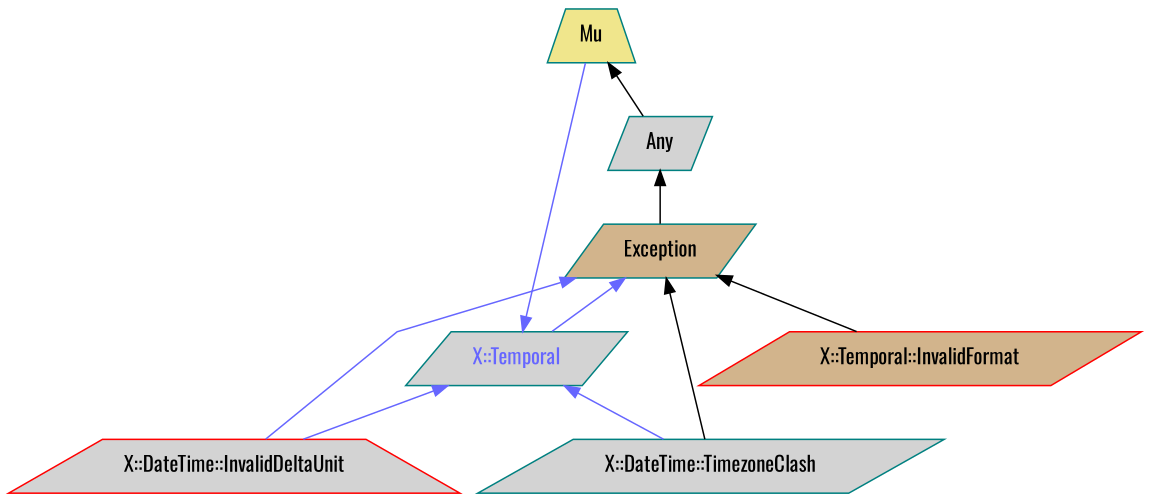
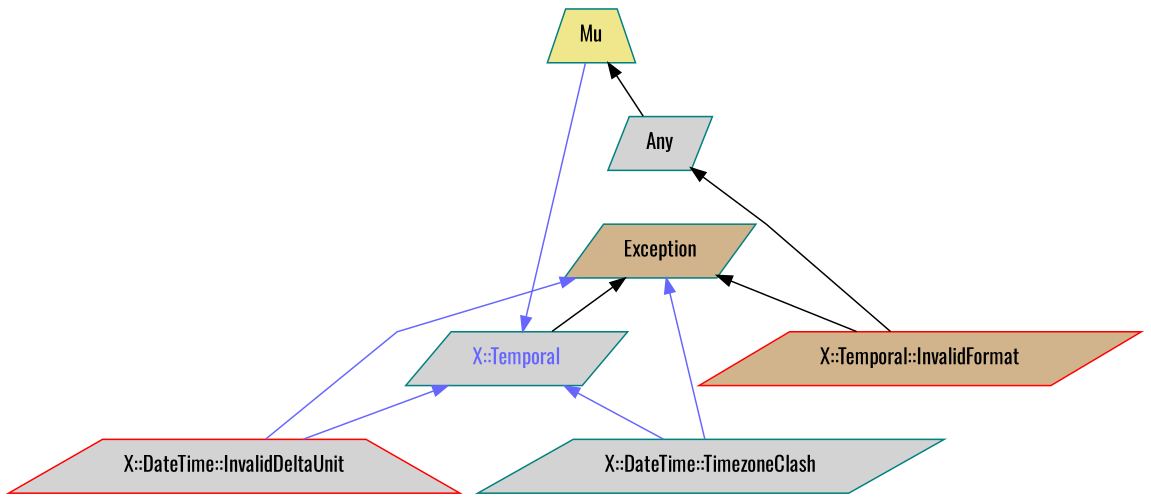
edge "Exception" -> "Any": now "X::Temporal::InvalidFormat" -> "Any"
edge "X::Temporal" -> "Exception": color #6666ff -> #000000
edge "X::DateTime::TimezoneClash" -> "Exception": color #000000 -> #6666ff
